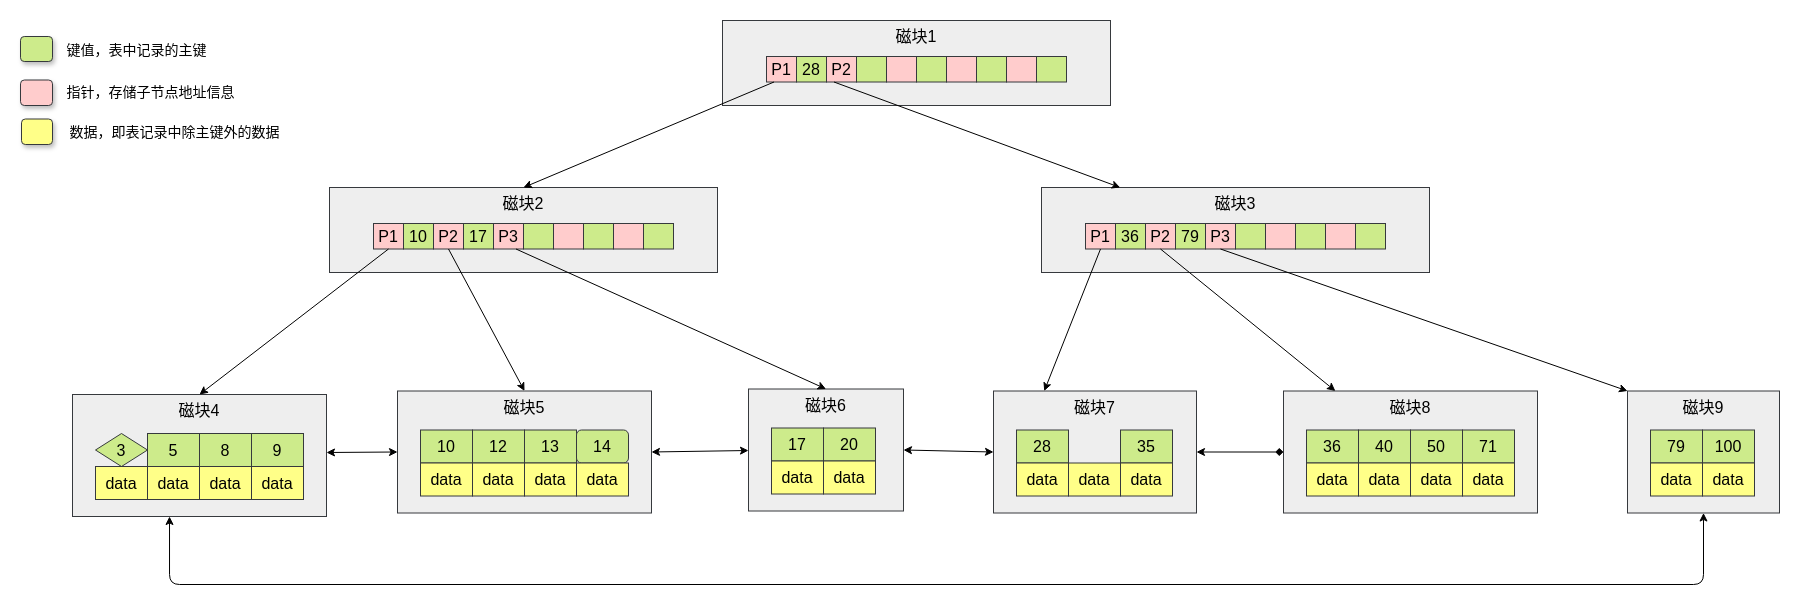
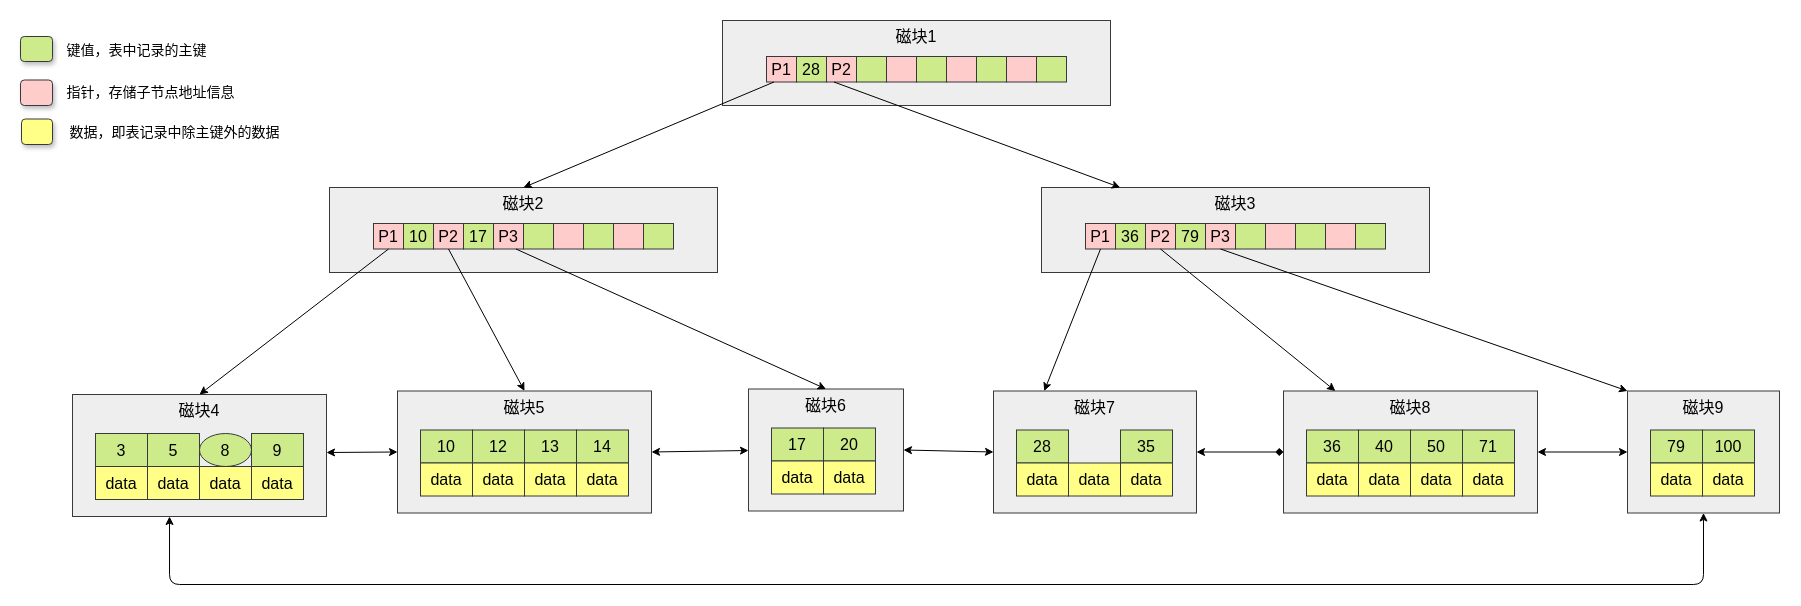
node "14": shape rounded rectangle -> rectangle
node "3": shape diamond -> rectangle
node "8": shape rectangle -> ellipse
edge "磁块8" -- "磁块9": added
